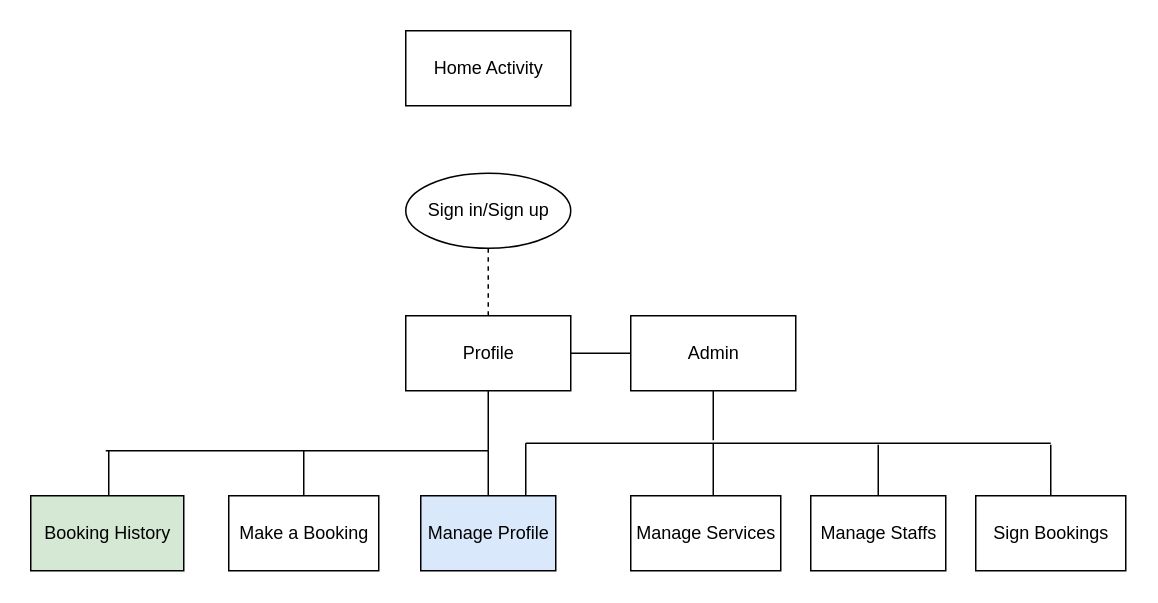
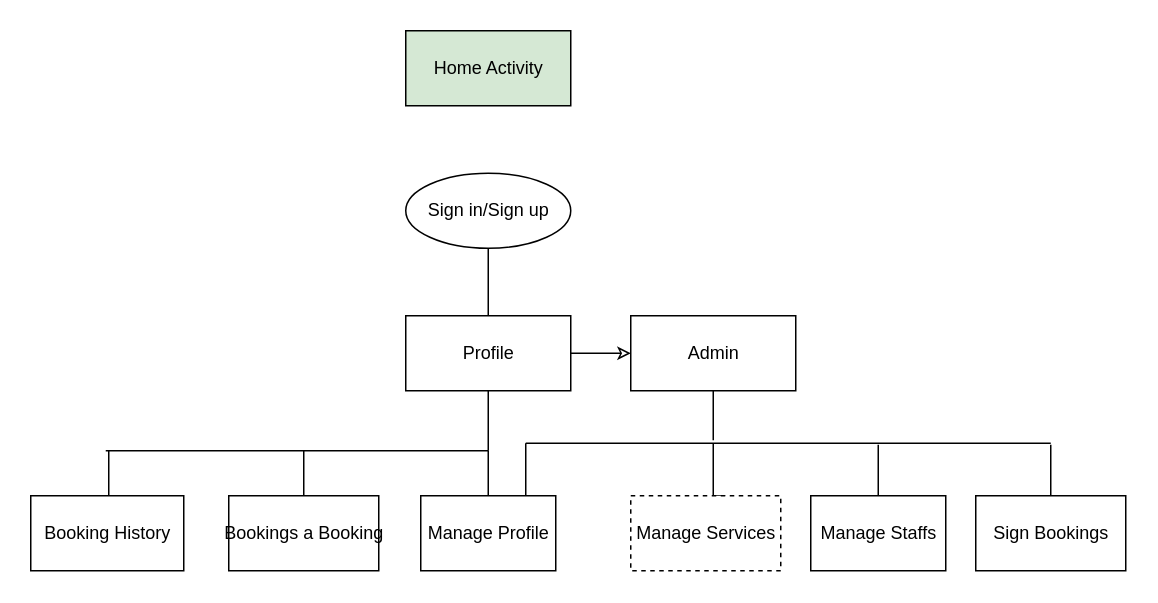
node "Home Activity": fillcolor #ffffff -> #d5e8d4
edge "Sign in/Sign up" -- "Profile": style dashed -> solid
edge "Profile" -- "Admin": arrowhead none -> classic
node "Booking History": fillcolor #d5e8d4 -> #ffffff
node "Make a Booking": label "Make a Booking" -> "Bookings a Booking"
node "Manage Profile": fillcolor #dae8fc -> #ffffff
node "Manage Services": style solid -> dashed
